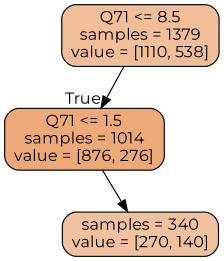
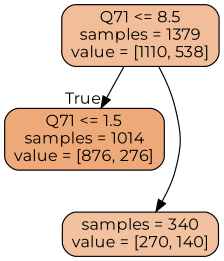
edge "Q71 <= 1.5 samples = 1014 value = [876, 276]" -> "samples = 340 value = [270, 140]": now "Q71 <= 8.5 samples = 1379 value = [1110, 538]" -> "samples = 340 value = [270, 140]"
